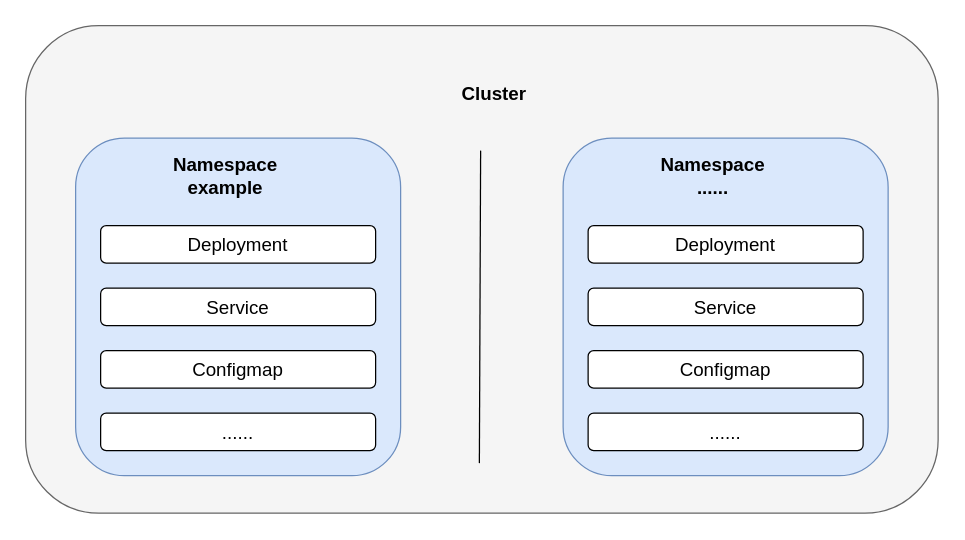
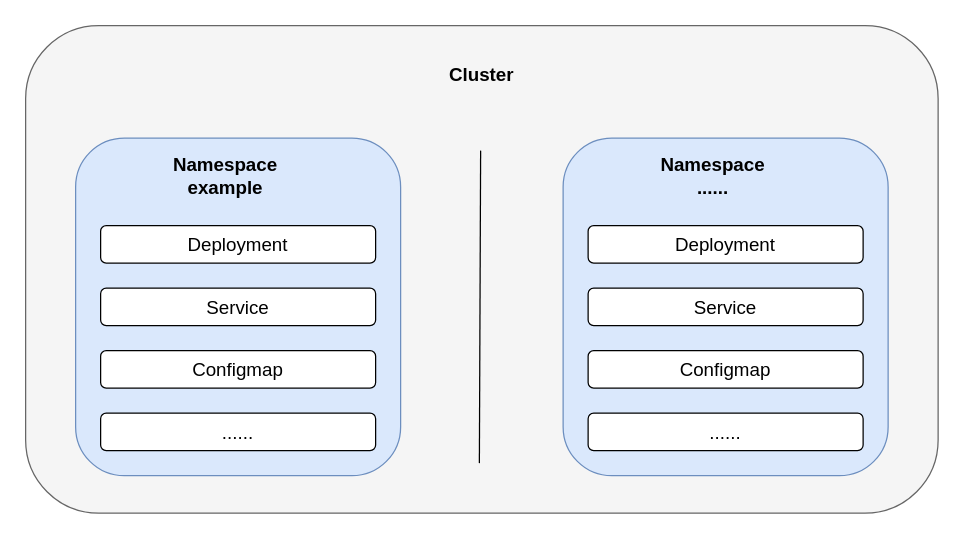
node "Cluster": moved (494, 93) -> (482, 74)
